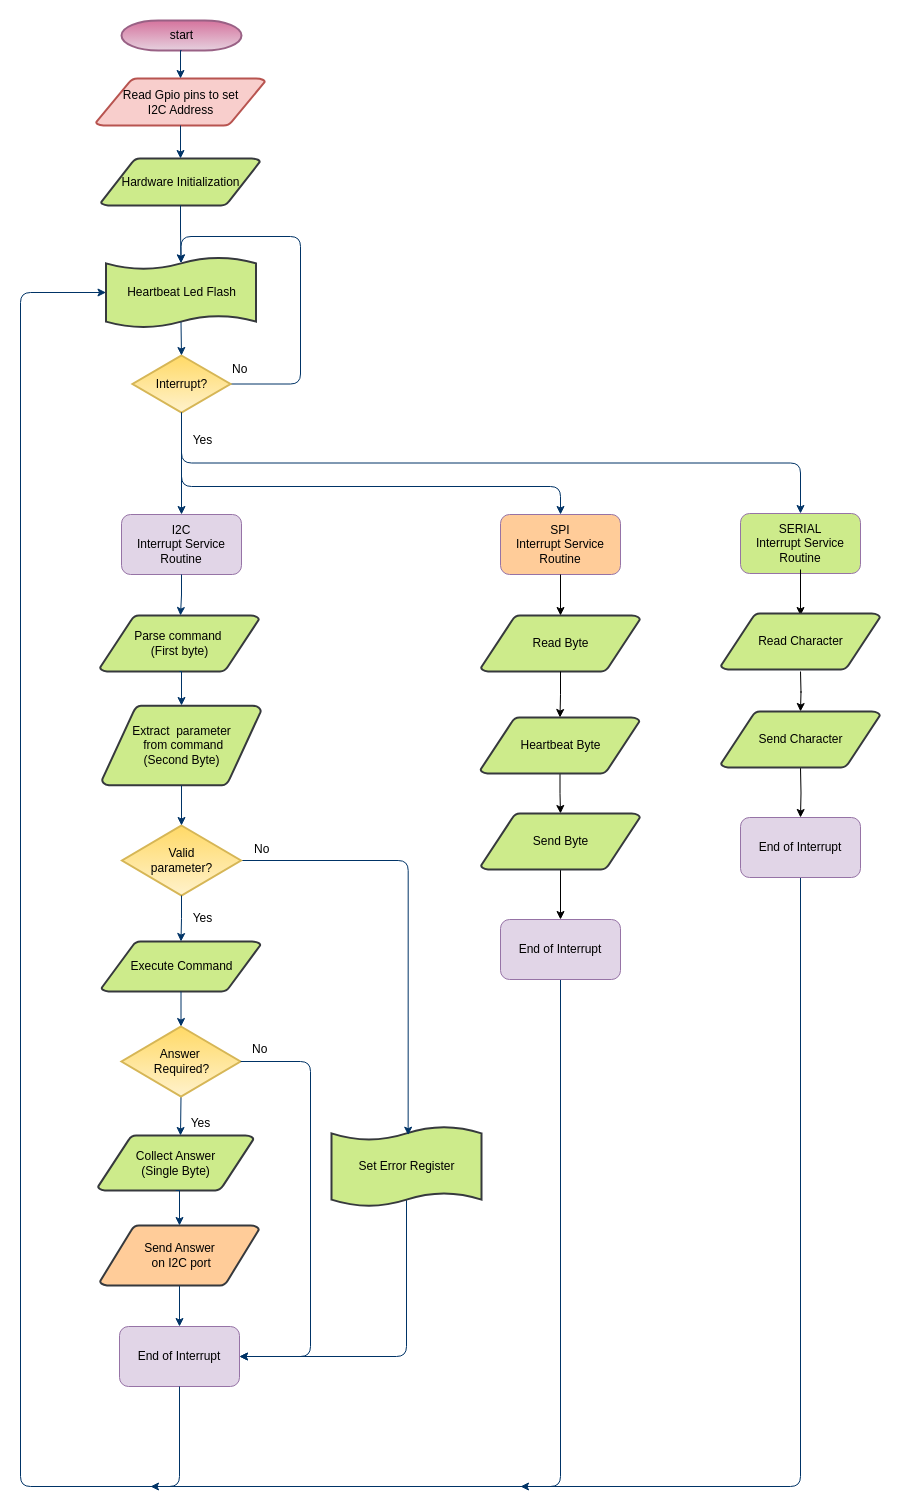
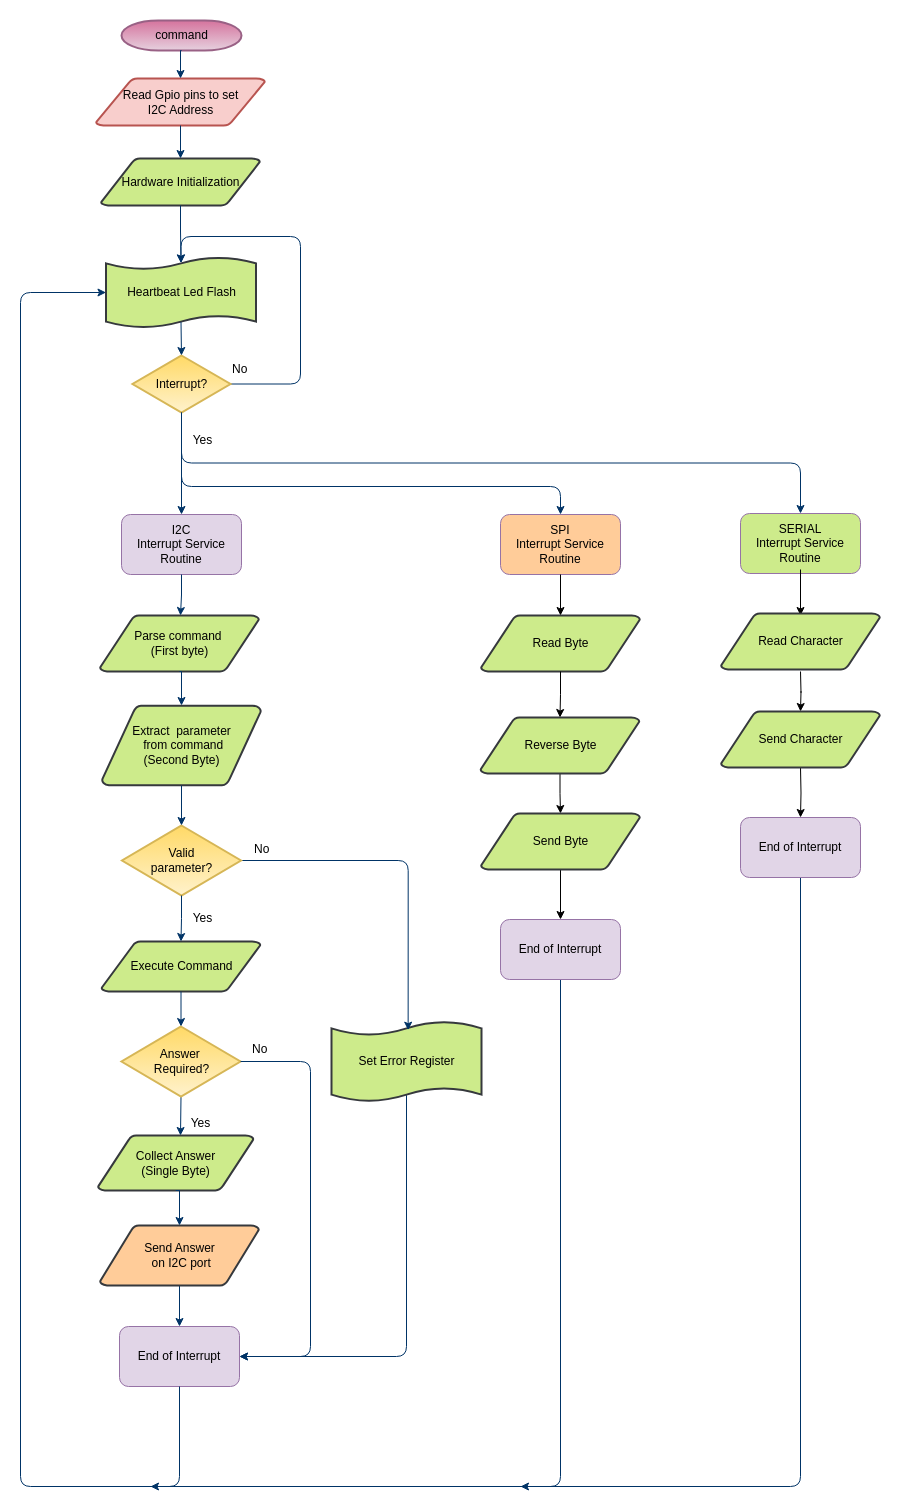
node "start": label "start" -> "command"
node "Heartbeat Byte": label "Heartbeat Byte" -> "Reverse Byte"
node "Set Error Register": moved (407, 1167) -> (407, 1062)
